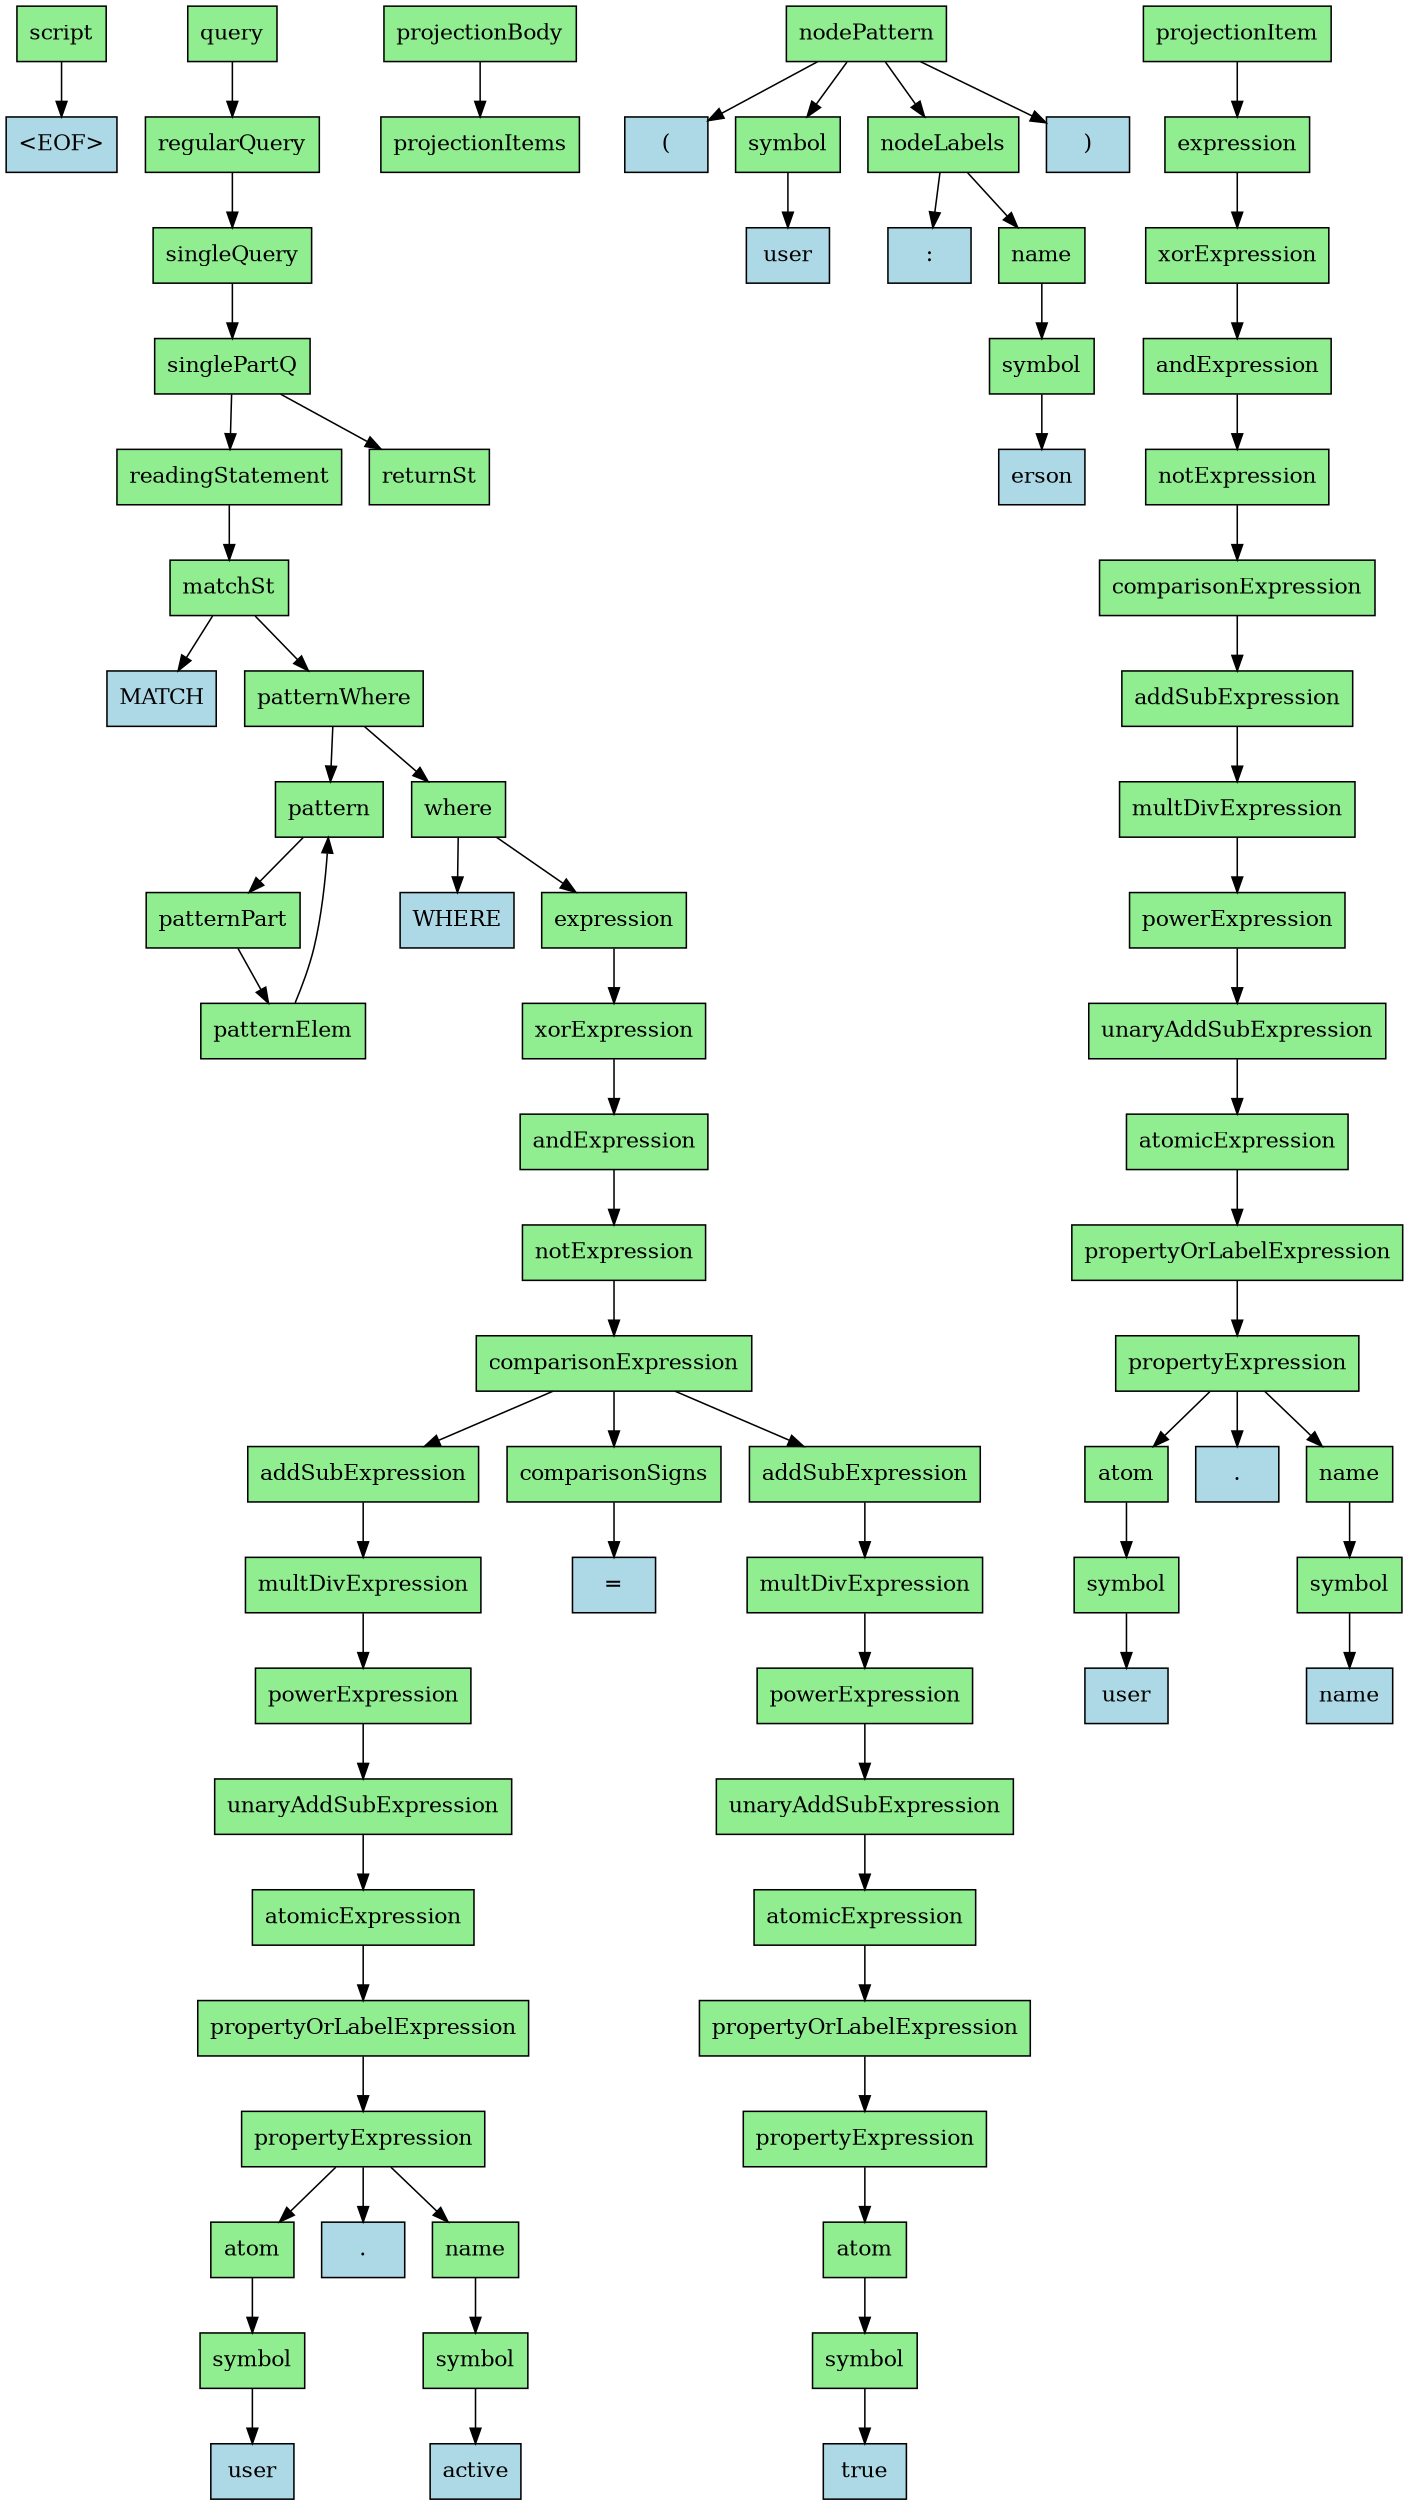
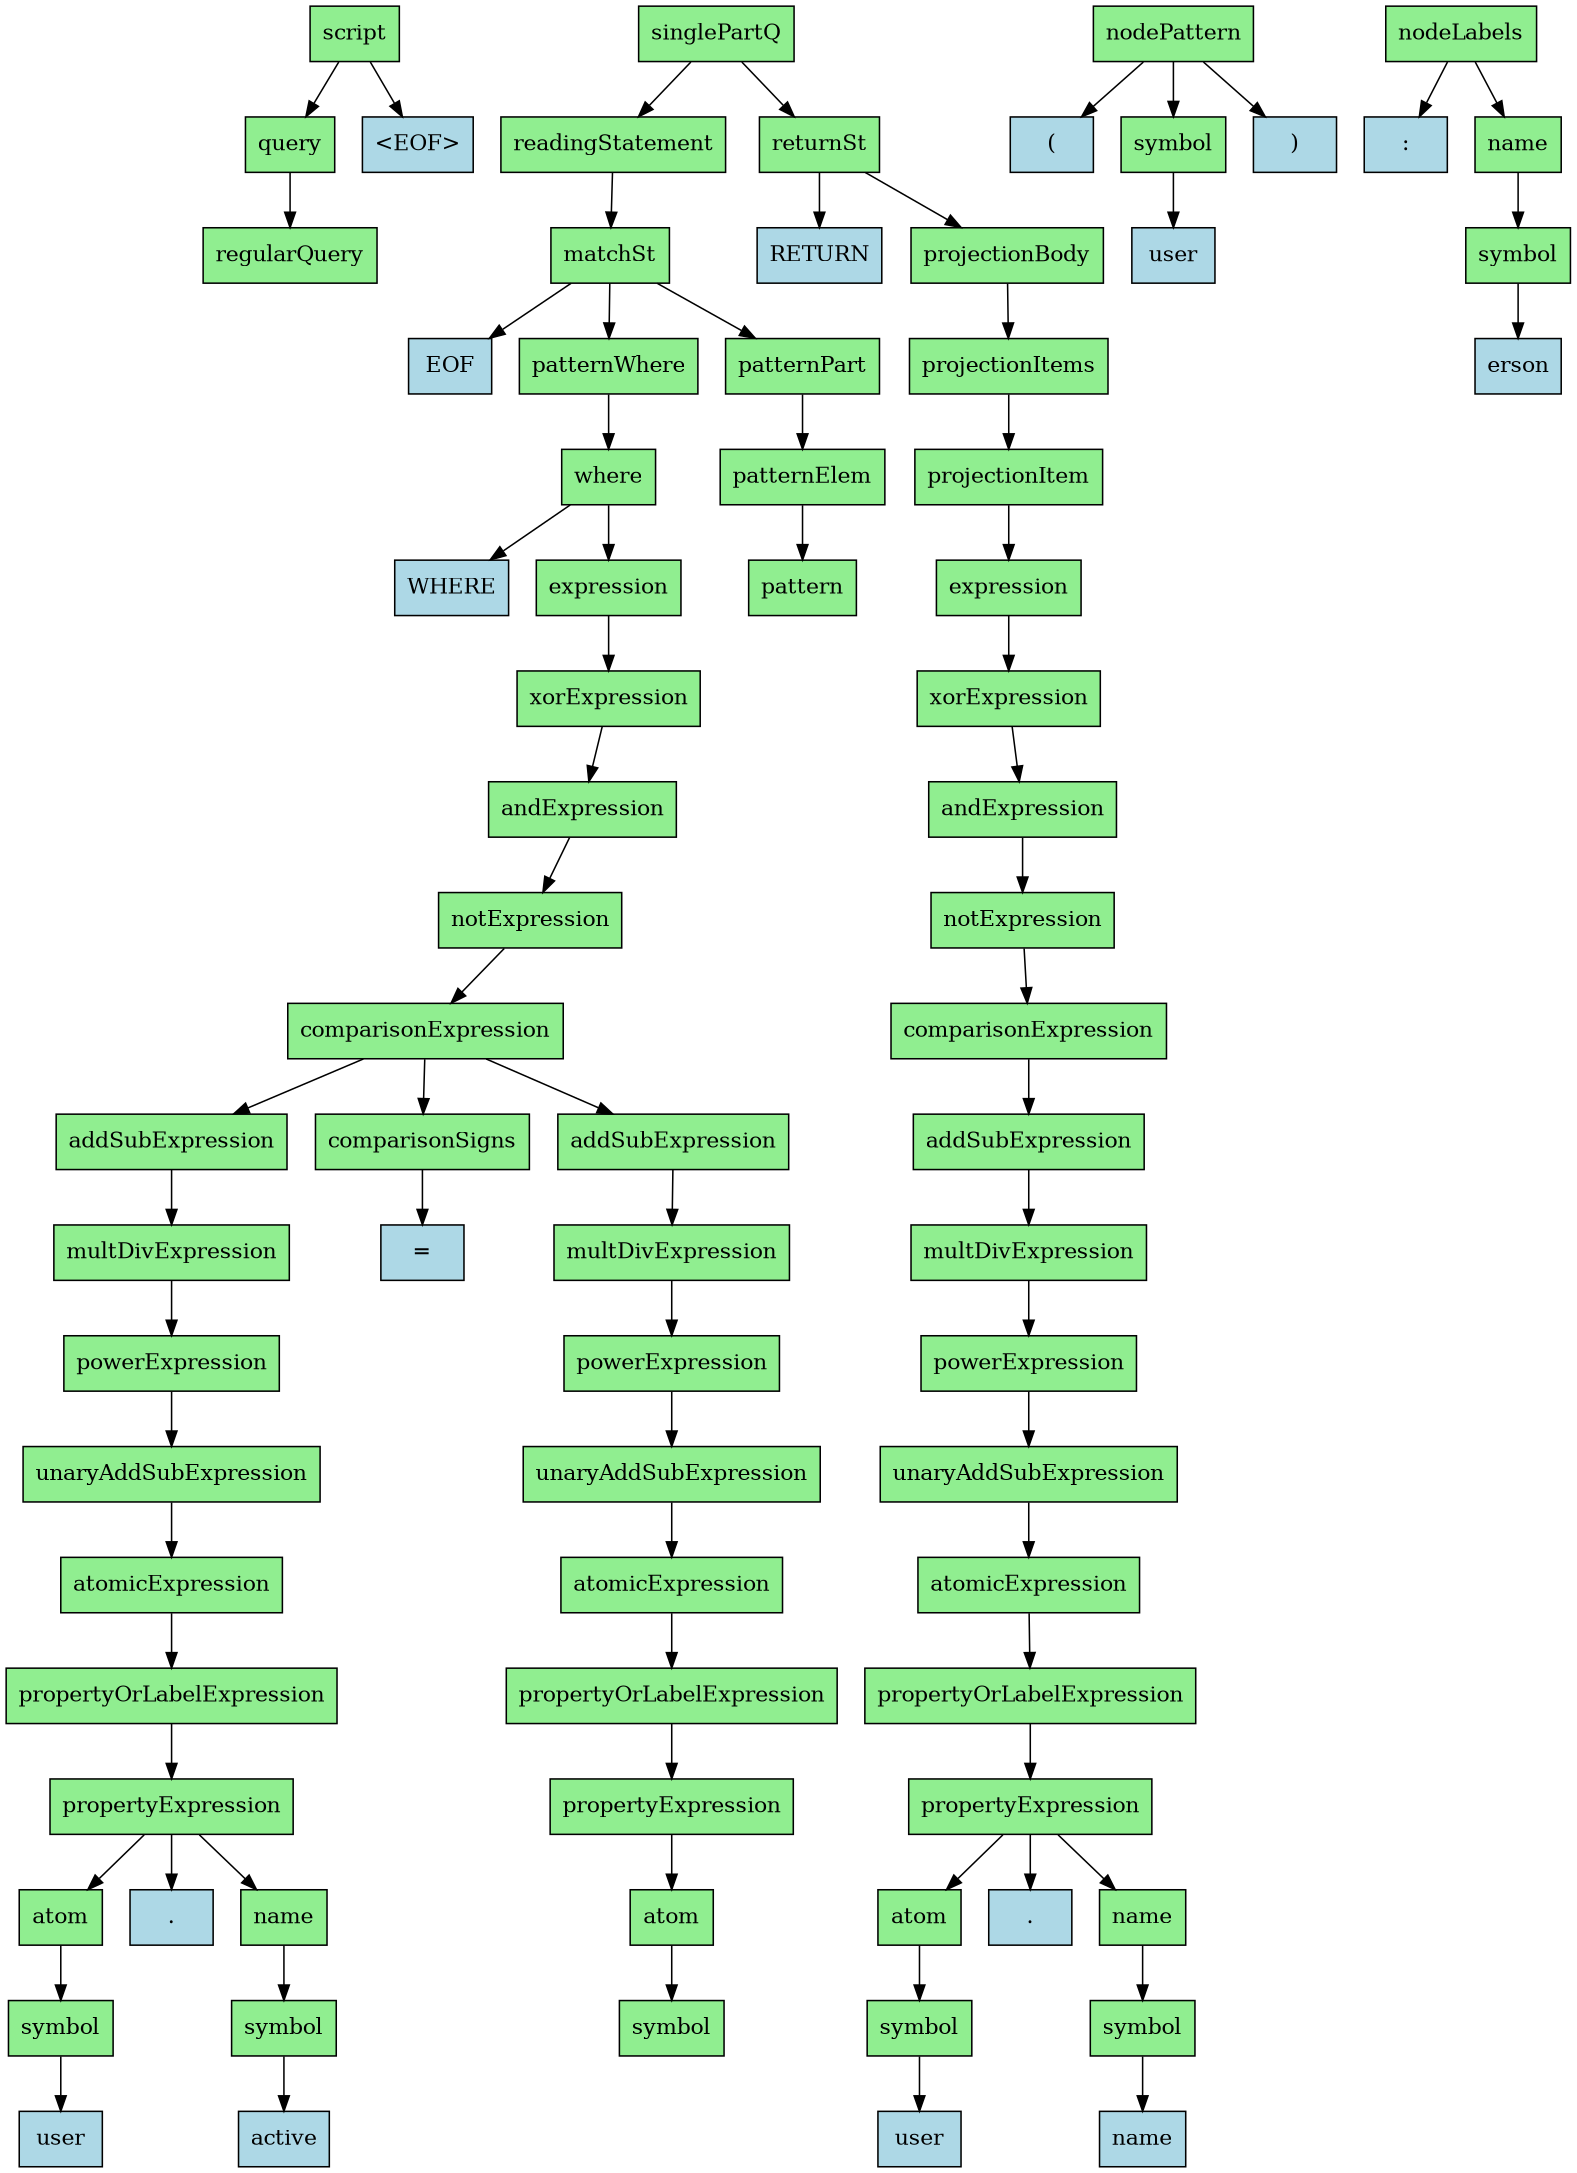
edge "script" -> "query": added
edge "nodePattern" -> "nodeLabels": removed
edge "returnSt" -> "projectionBody": added
node "singleQuery": removed
node "RETURN": added
edge "projectionItems" -> "projectionItem": added
node "MATCH": label "MATCH" -> "EOF"
edge "patternWhere" -> "pattern": removed
edge "pattern" -> "patternPart": now "matchSt" -> "patternPart"
node "true": removed
